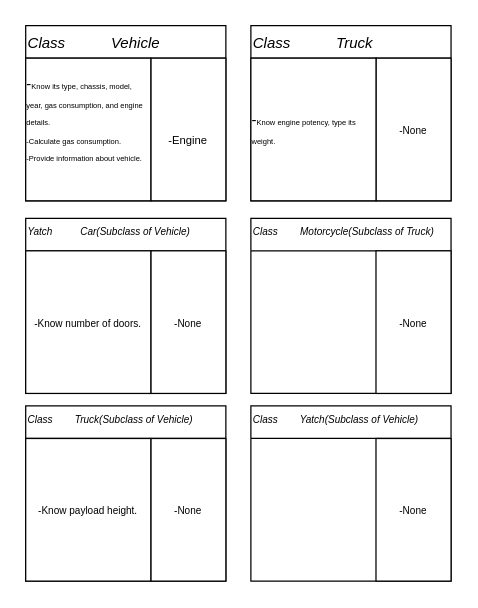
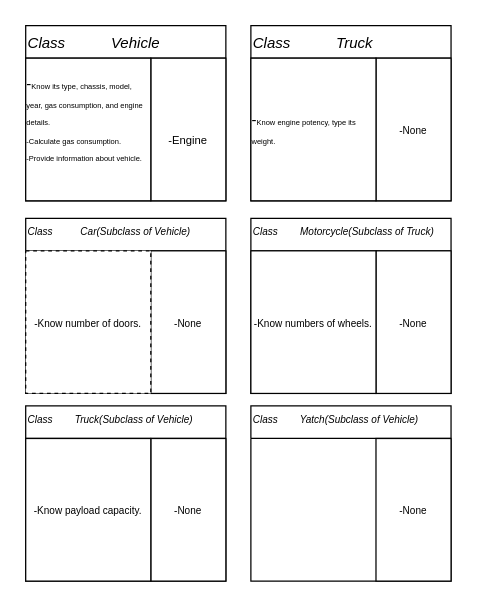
node "Yatch Car(Subclass of Vehicle)": label "Yatch Car(Subclass of Vehicle)" -> "Class Car(Subclass of Vehicle)"
node "-Know number of doors.": style solid -> dashed
node "-Know numbers of wheels.": added
node "-Know payload height.": label "-Know payload height." -> "-Know payload capacity."
